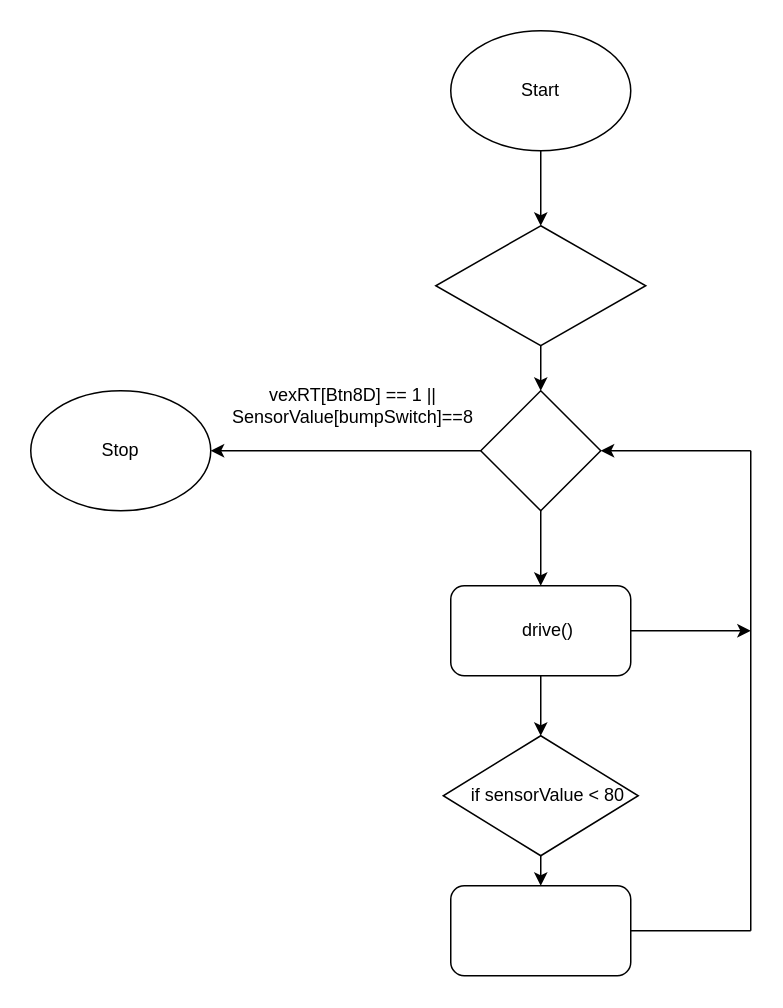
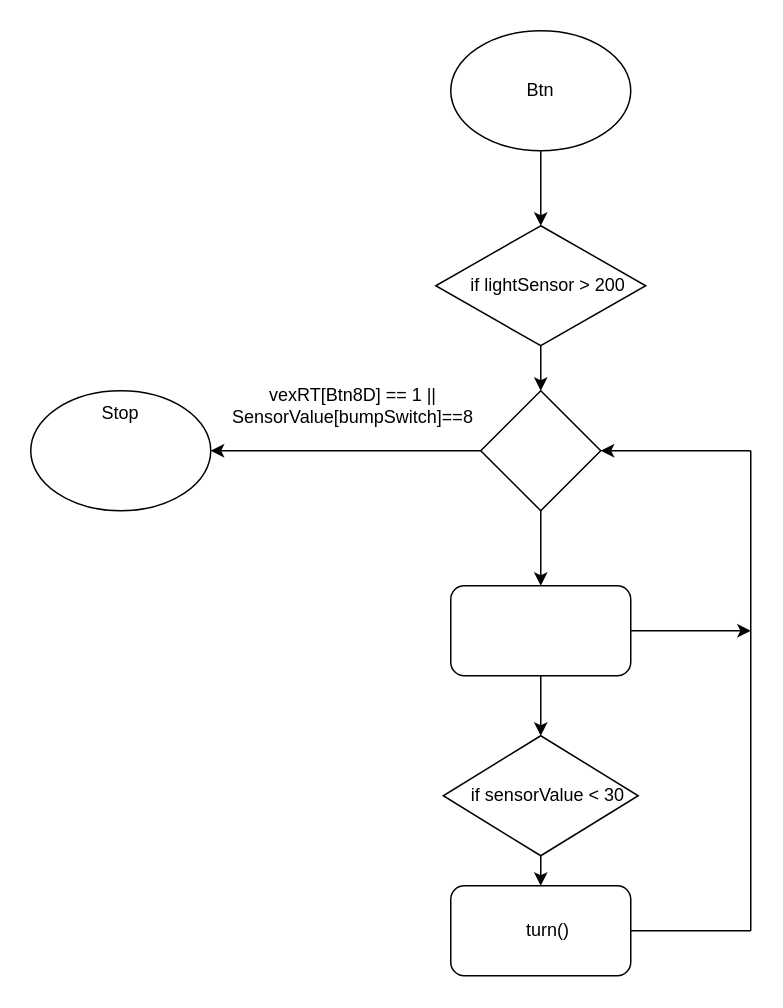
node "Start": label "Start" -> "Btn"
node "if lightSensor > 200": added
node "Stop": moved (121, 451) -> (121, 413)
node "drive()": removed
node "if sensorValue < 80": label "if sensorValue < 80" -> "if sensorValue < 30"
node "turn()": added
